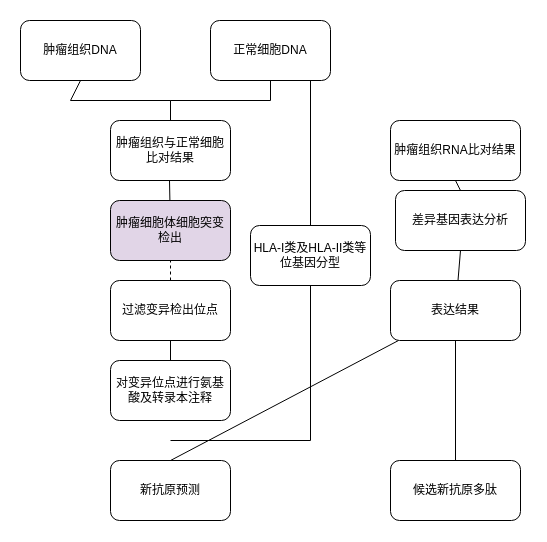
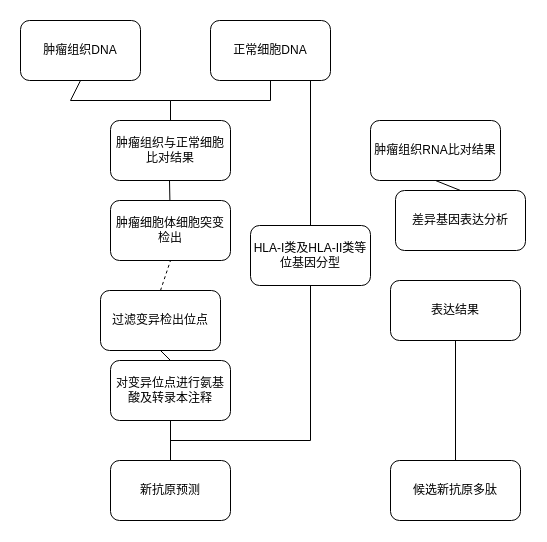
node "肿瘤组织RNA比对结果": moved (456, 151) -> (436, 151)
node "肿瘤细胞体细胞突变检出": fillcolor #e1d5e7 -> #ffffff
edge "差异基因表达分析" -- "表达结果": removed
node "过滤变异检出位点": moved (171, 311) -> (161, 321)
edge "表达结果" -- "新抗原预测": now "对变异位点进行氨基酸及转录本注释" -- "新抗原预测"
